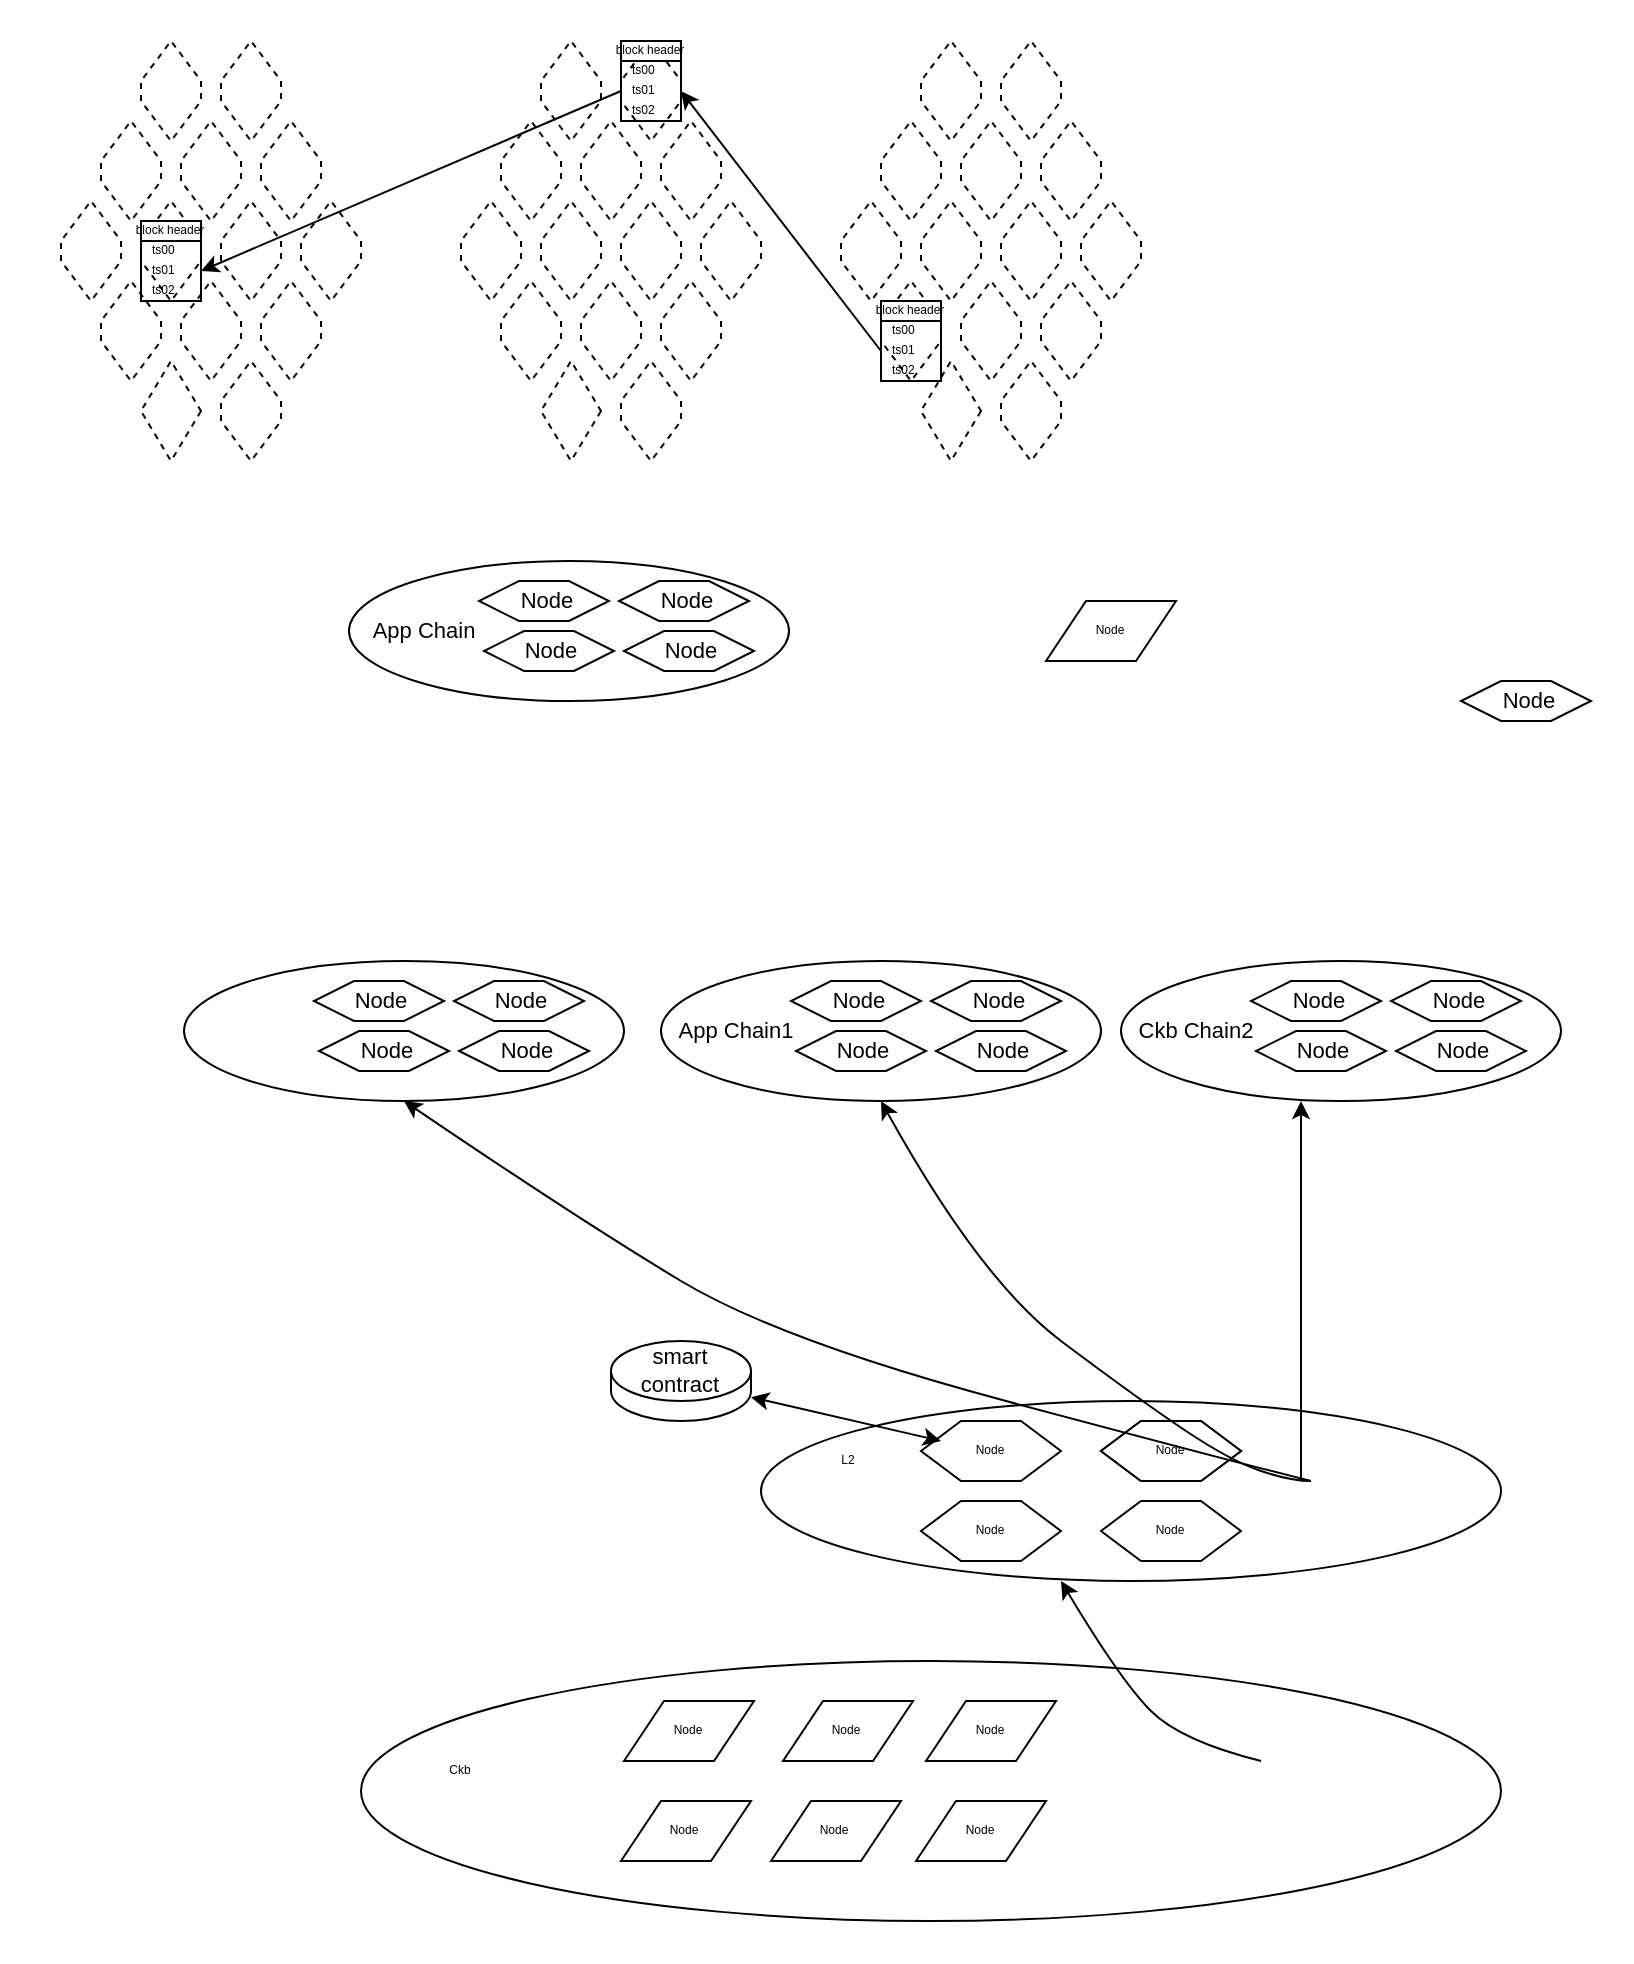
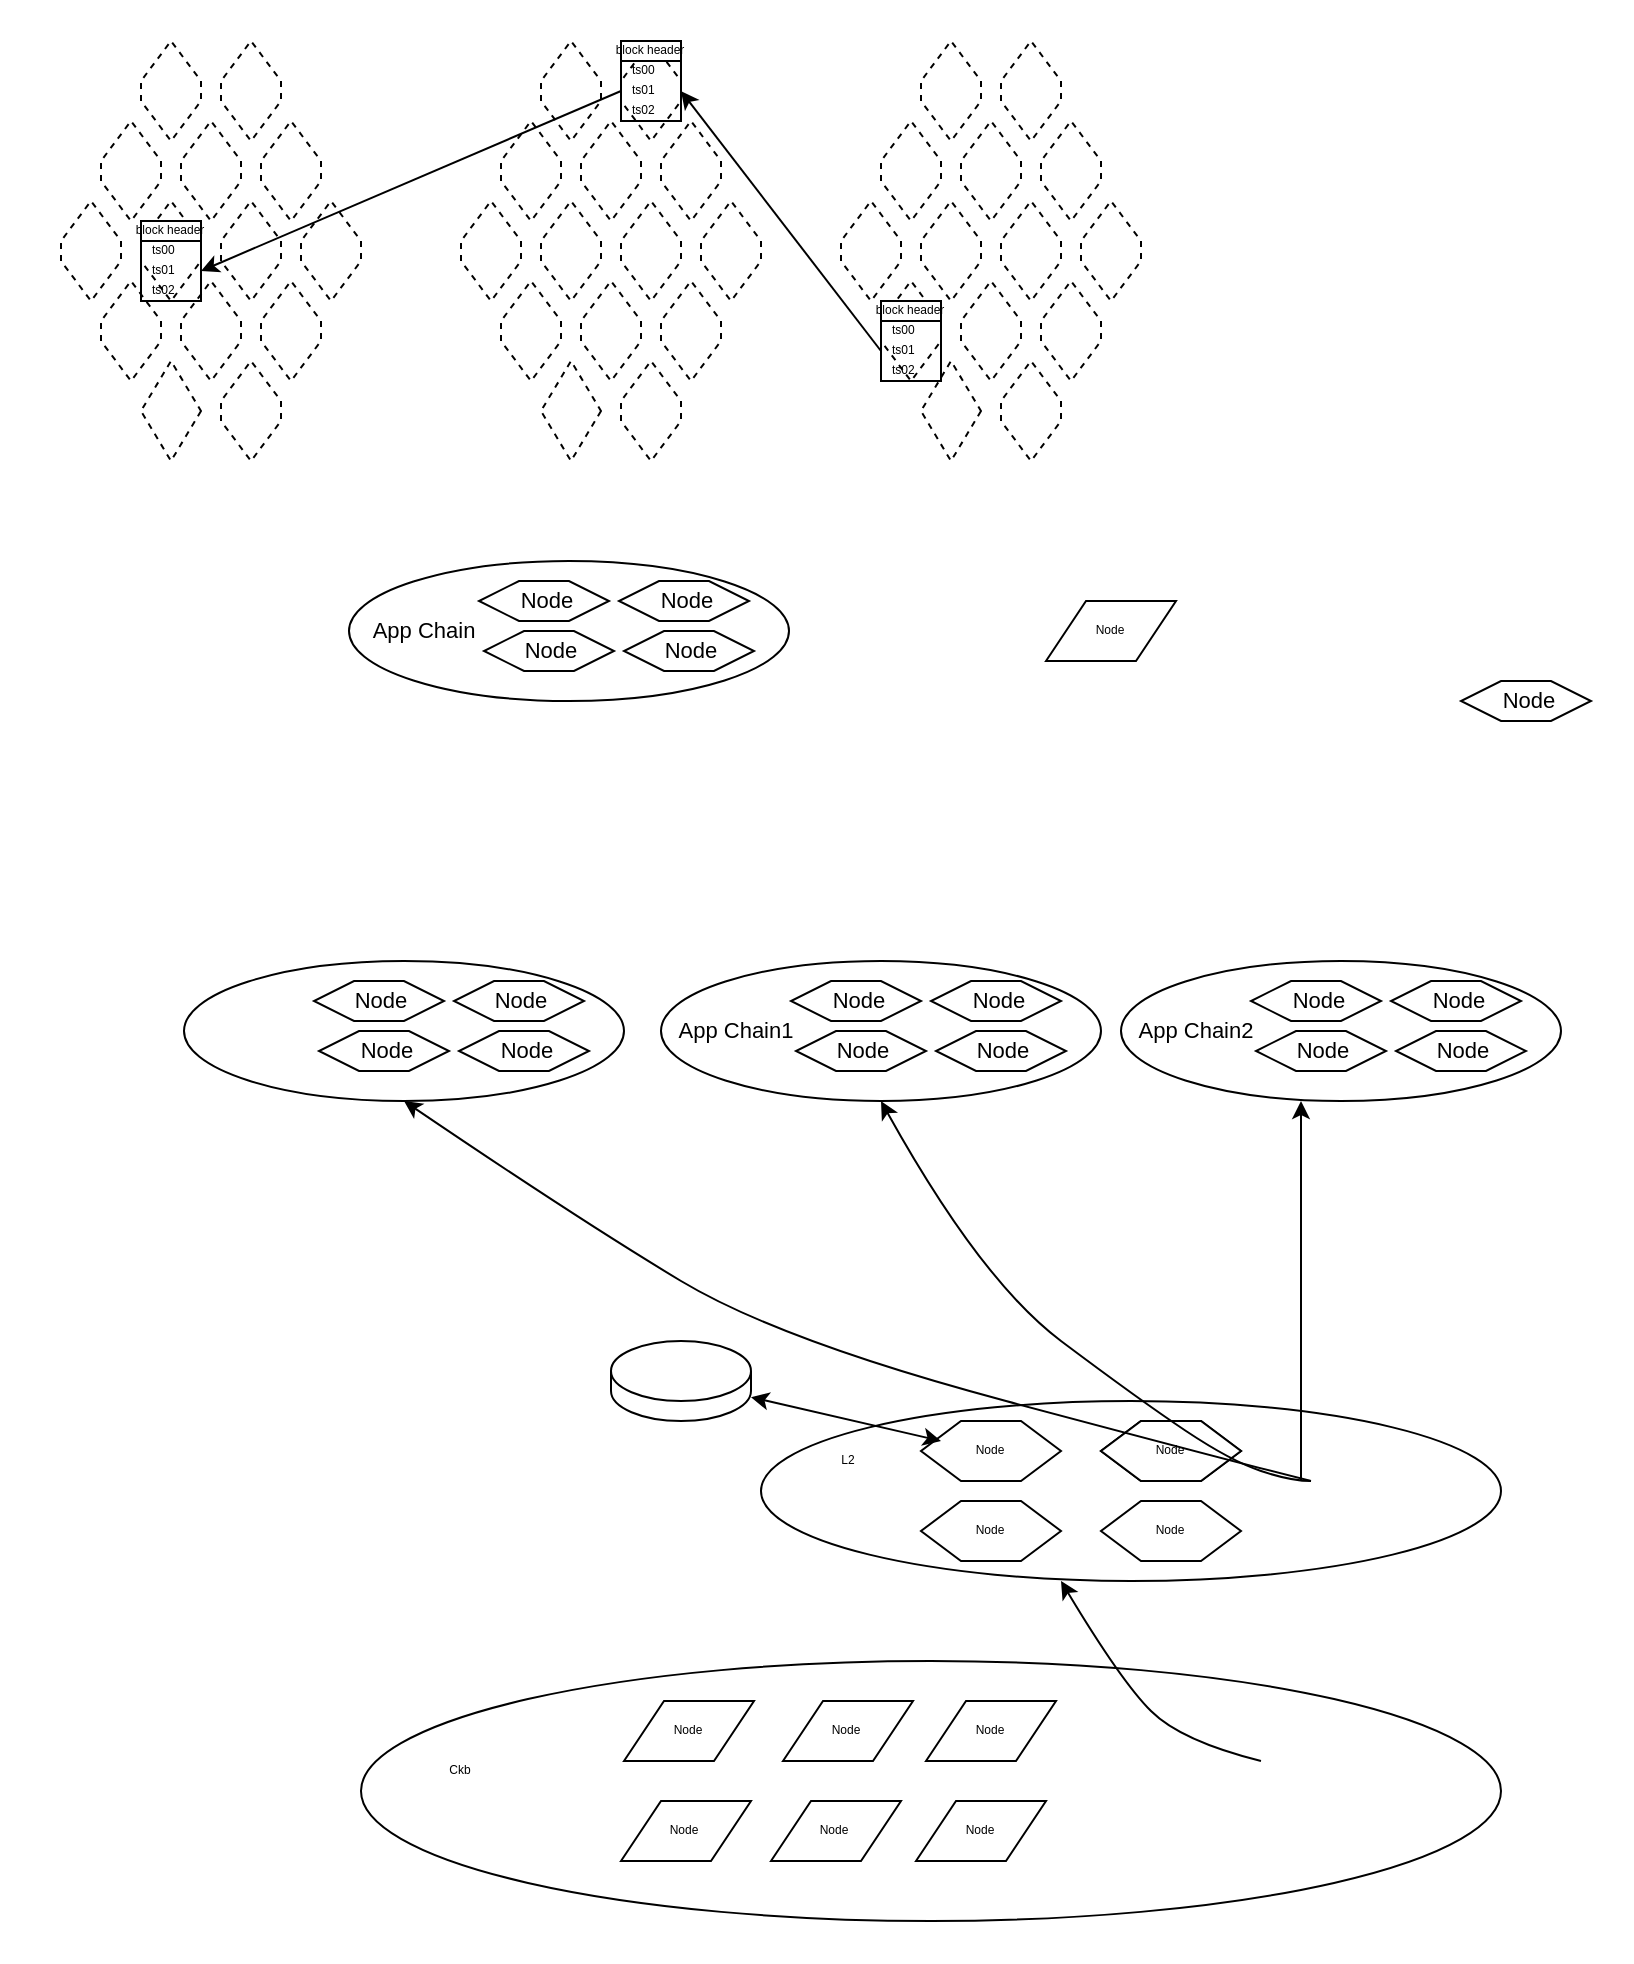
node "Ckb Chain2": label "Ckb Chain2" -> "App Chain2"
node "smart contract": removed
